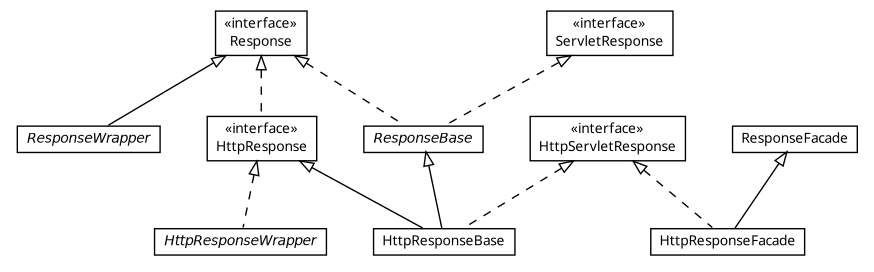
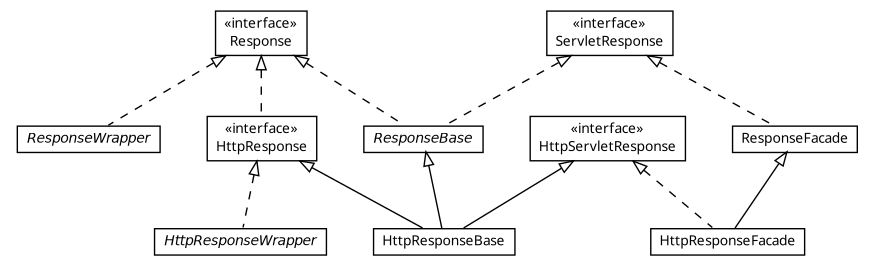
edge "ResponseWrapper" -> "Response": style solid -> dashed
edge "ResponseFacade" -> "ServletResponse": added
edge "HttpResponseBase" -> "HttpServletResponse": style dashed -> solid
